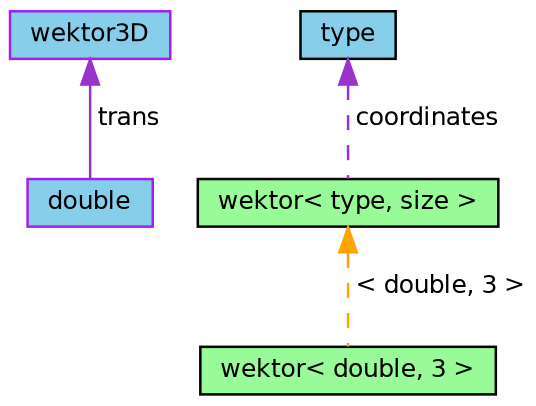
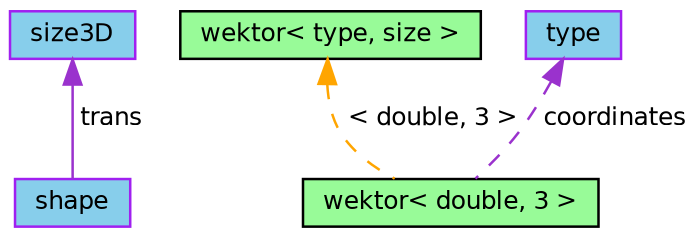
node "wektor3D": label "wektor3D" -> "size3D"
node "type": color black -> purple
edge "wektor< type, size >" -> "type": now "wektor< double, 3 >" -> "type"
node "double": label "double" -> "shape"
